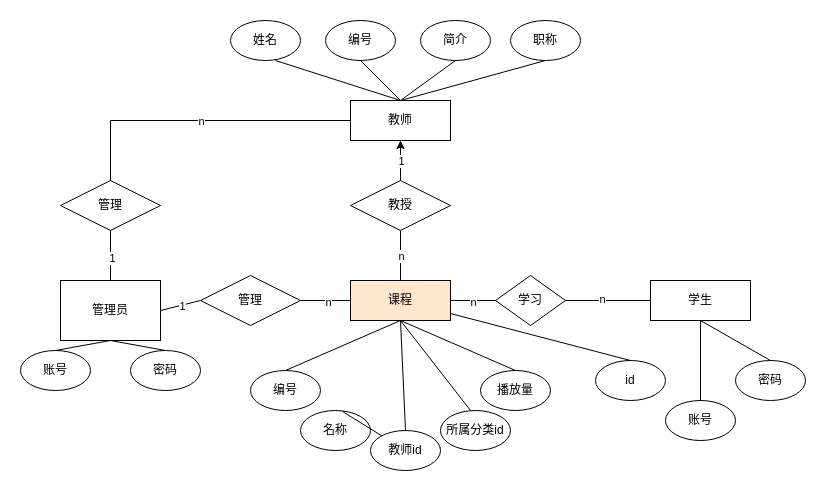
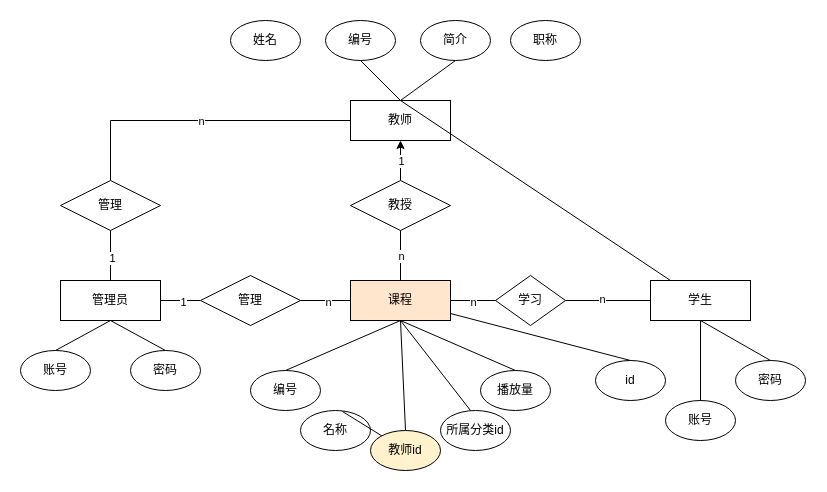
edge "姓名" -- "教师": removed
edge "职称" -- "教师": now "学生" -- "教师"
node "管理员": size 100x60 -> 100x40
node "教师id": fillcolor #ffffff -> #fff2cc
